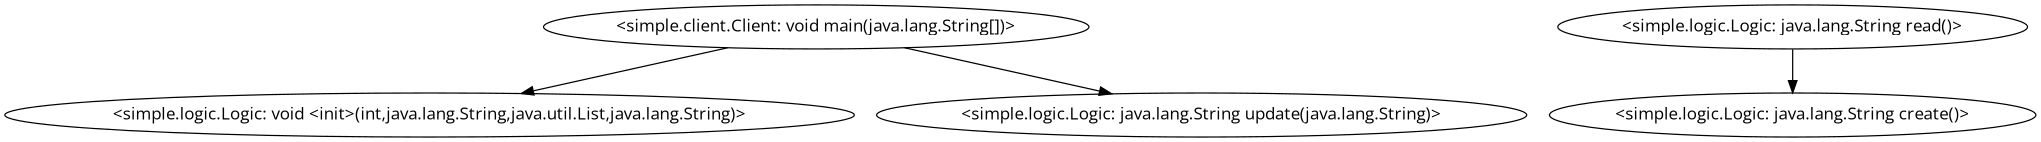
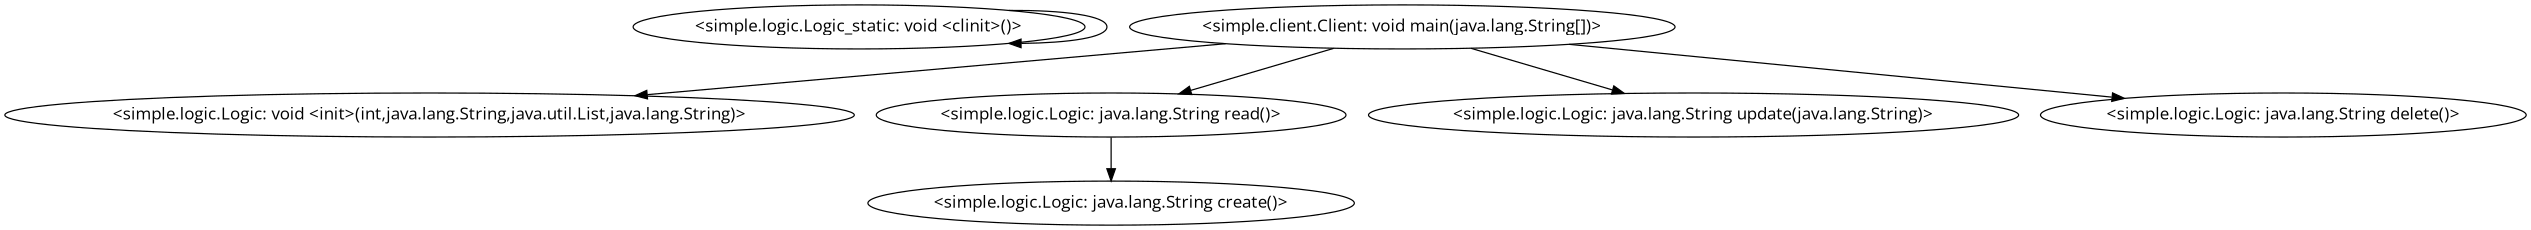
node "<simple.logic.Logic_static: void <clinit>()>": added
edge "<simple.client.Client: void main(java.lang.String[])>" -> "<simple.logic.Logic: java.lang.String read()>": added
node "<simple.logic.Logic: java.lang.String delete()>": added
